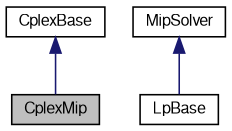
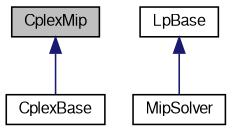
edge "CplexMip" -> "CplexBase": reversed
edge "LpBase" -> "MipSolver": reversed
